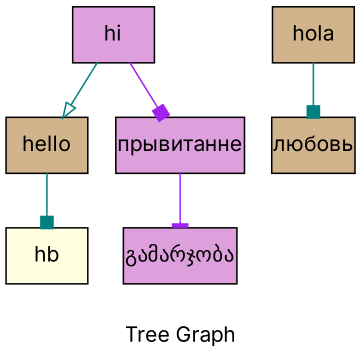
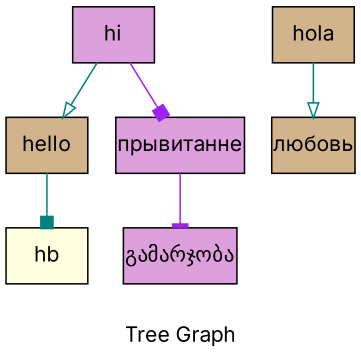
edge "hola" -> "любовь": arrowhead box -> onormal
